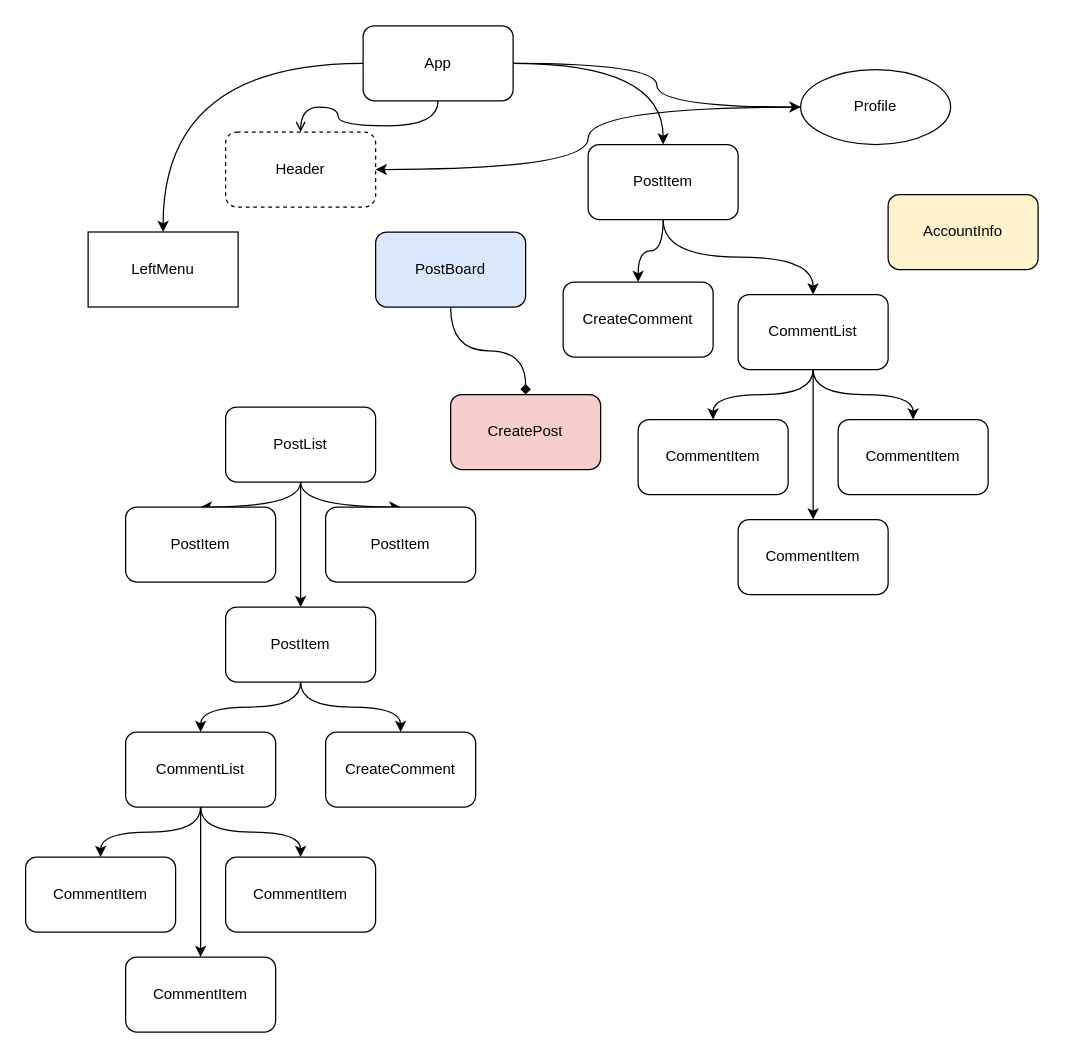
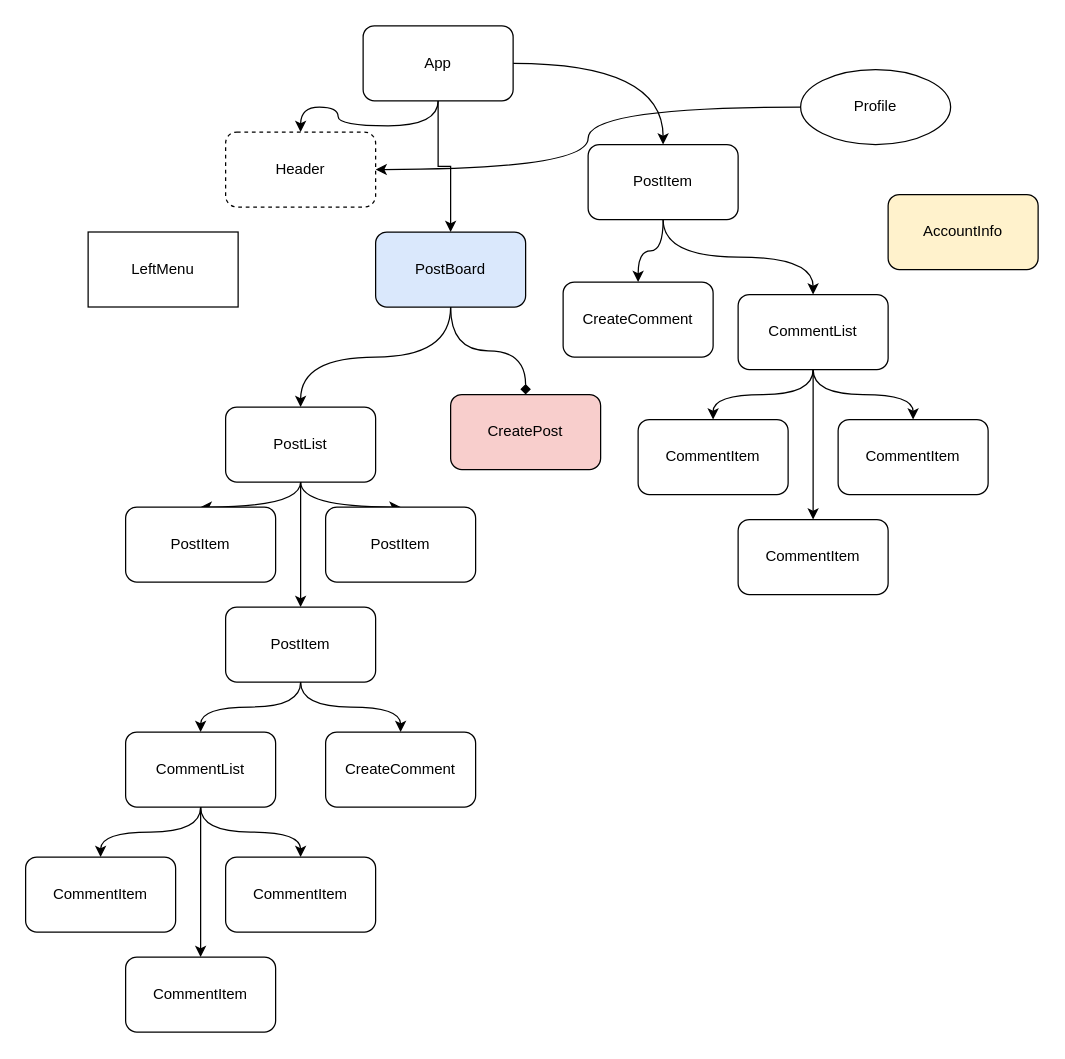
edge "App" -> "Profile": removed
edge "App" -> "LeftMenu": removed
edge "App" -> "Header": arrowhead open -> classic
edge "App" -> "PostBoard": added
edge "PostBoard" -> "PostList": added
